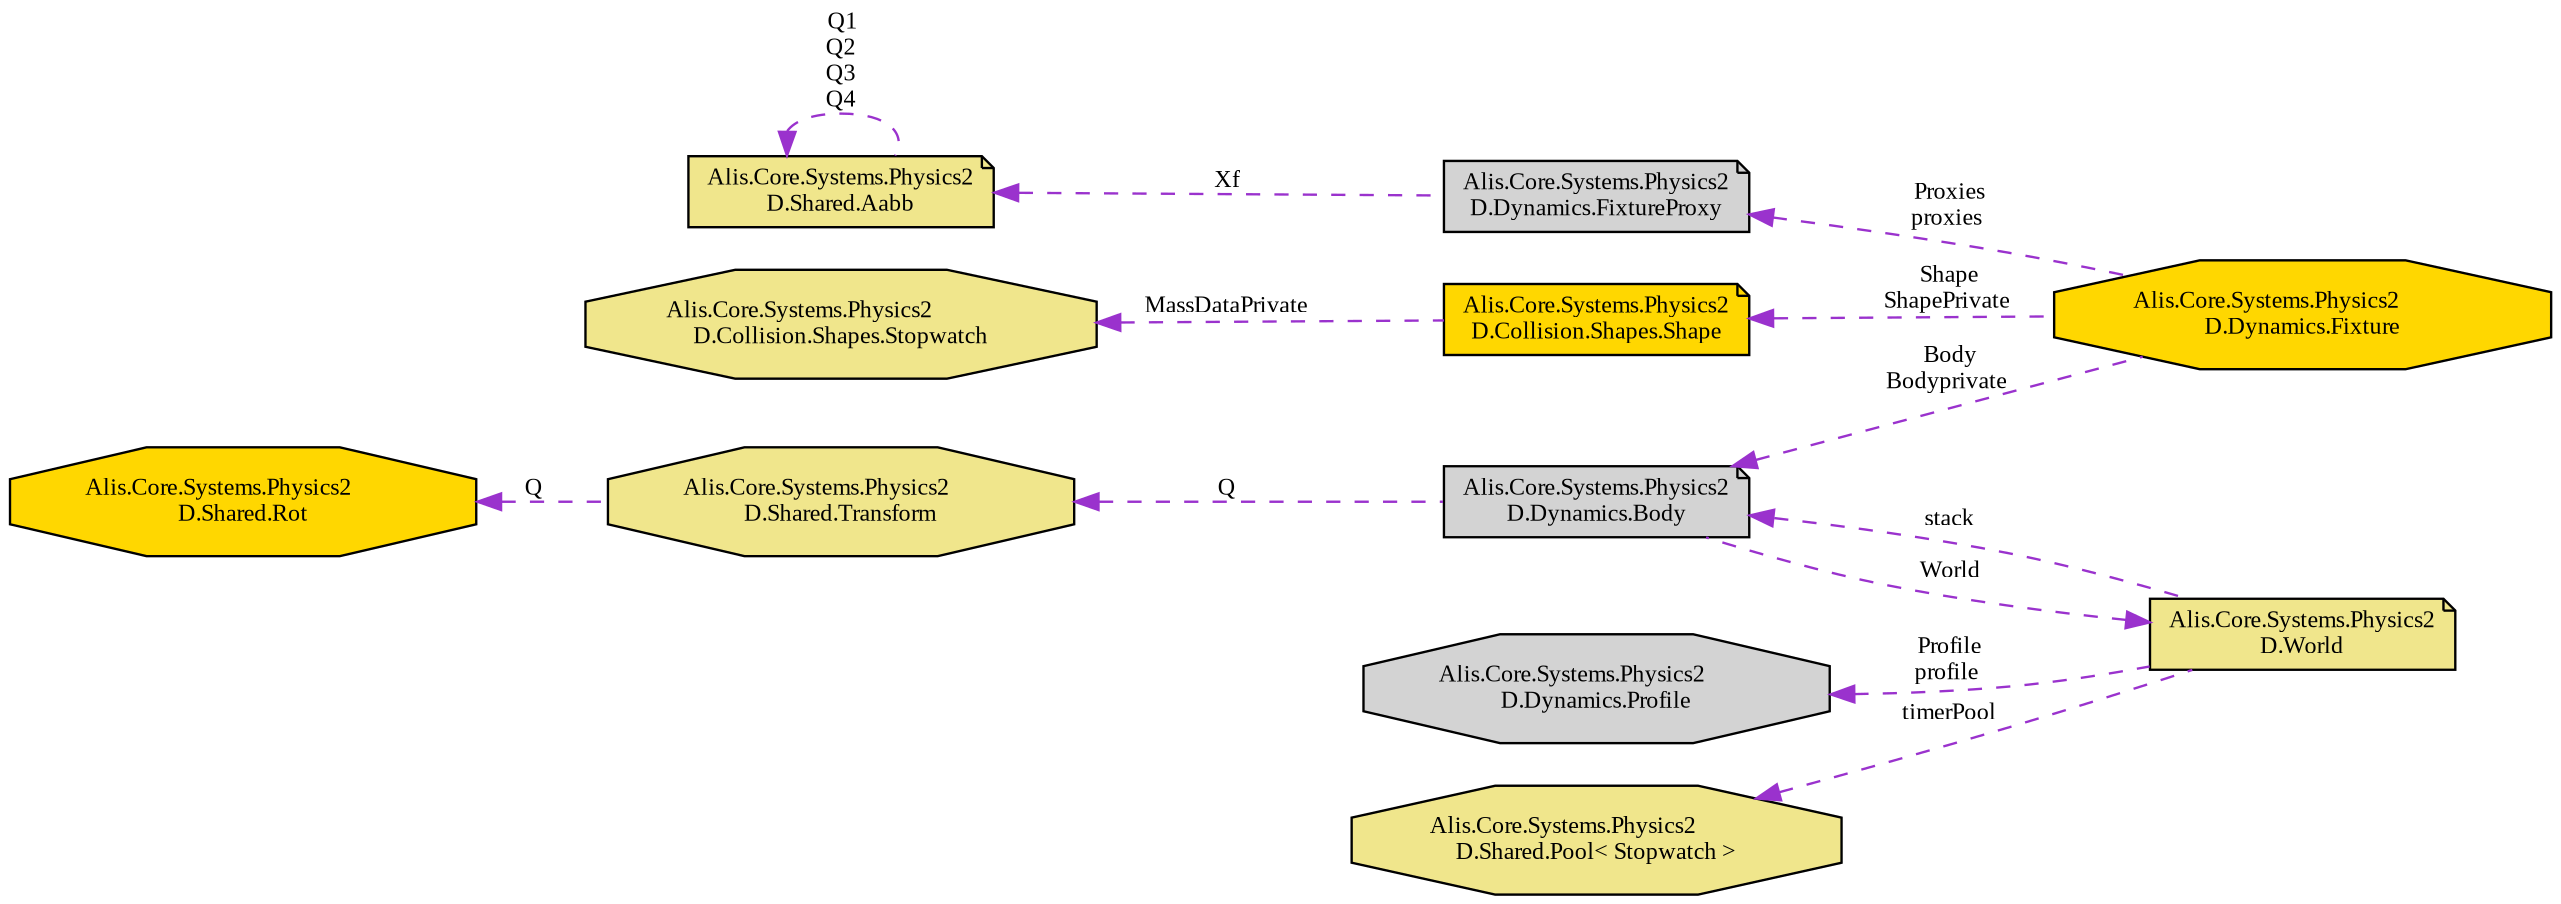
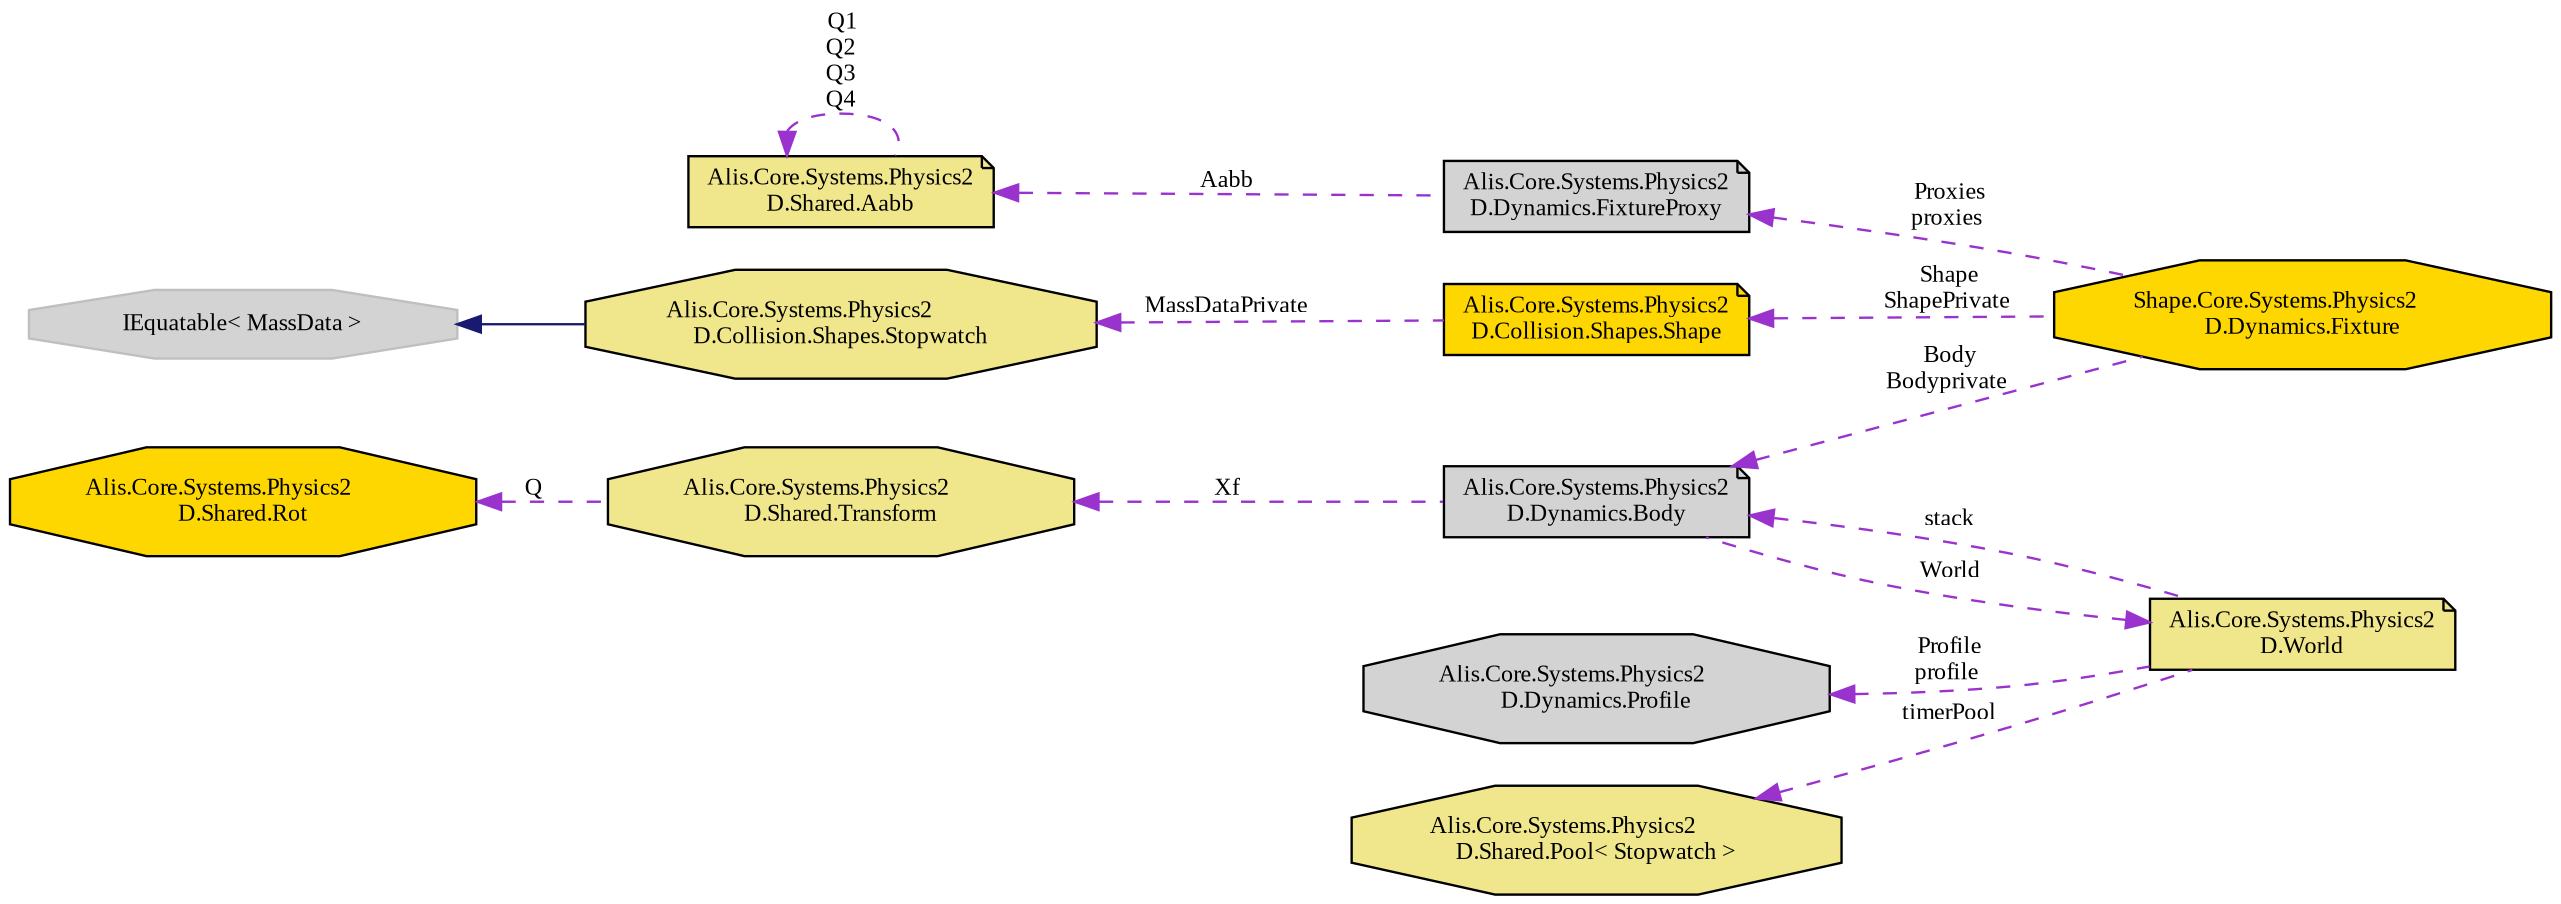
edge "Alis.Core.Systems.Physics2 D.Dynamics.FixtureProxy" -> "Alis.Core.Systems.Physics2 D.Shared.Aabb": label " Xf" -> " Aabb"
node "Alis.Core.Systems.Physics2 D.Dynamics.Fixture": label "Alis.Core.Systems.Physics2 D.Dynamics.Fixture" -> "Shape.Core.Systems.Physics2 D.Dynamics.Fixture"
node "IEquatable< MassData >": added
edge "Alis.Core.Systems.Physics2 D.Dynamics.Body" -> "Alis.Core.Systems.Physics2 D.Shared.Transform": label " Q" -> " Xf"
